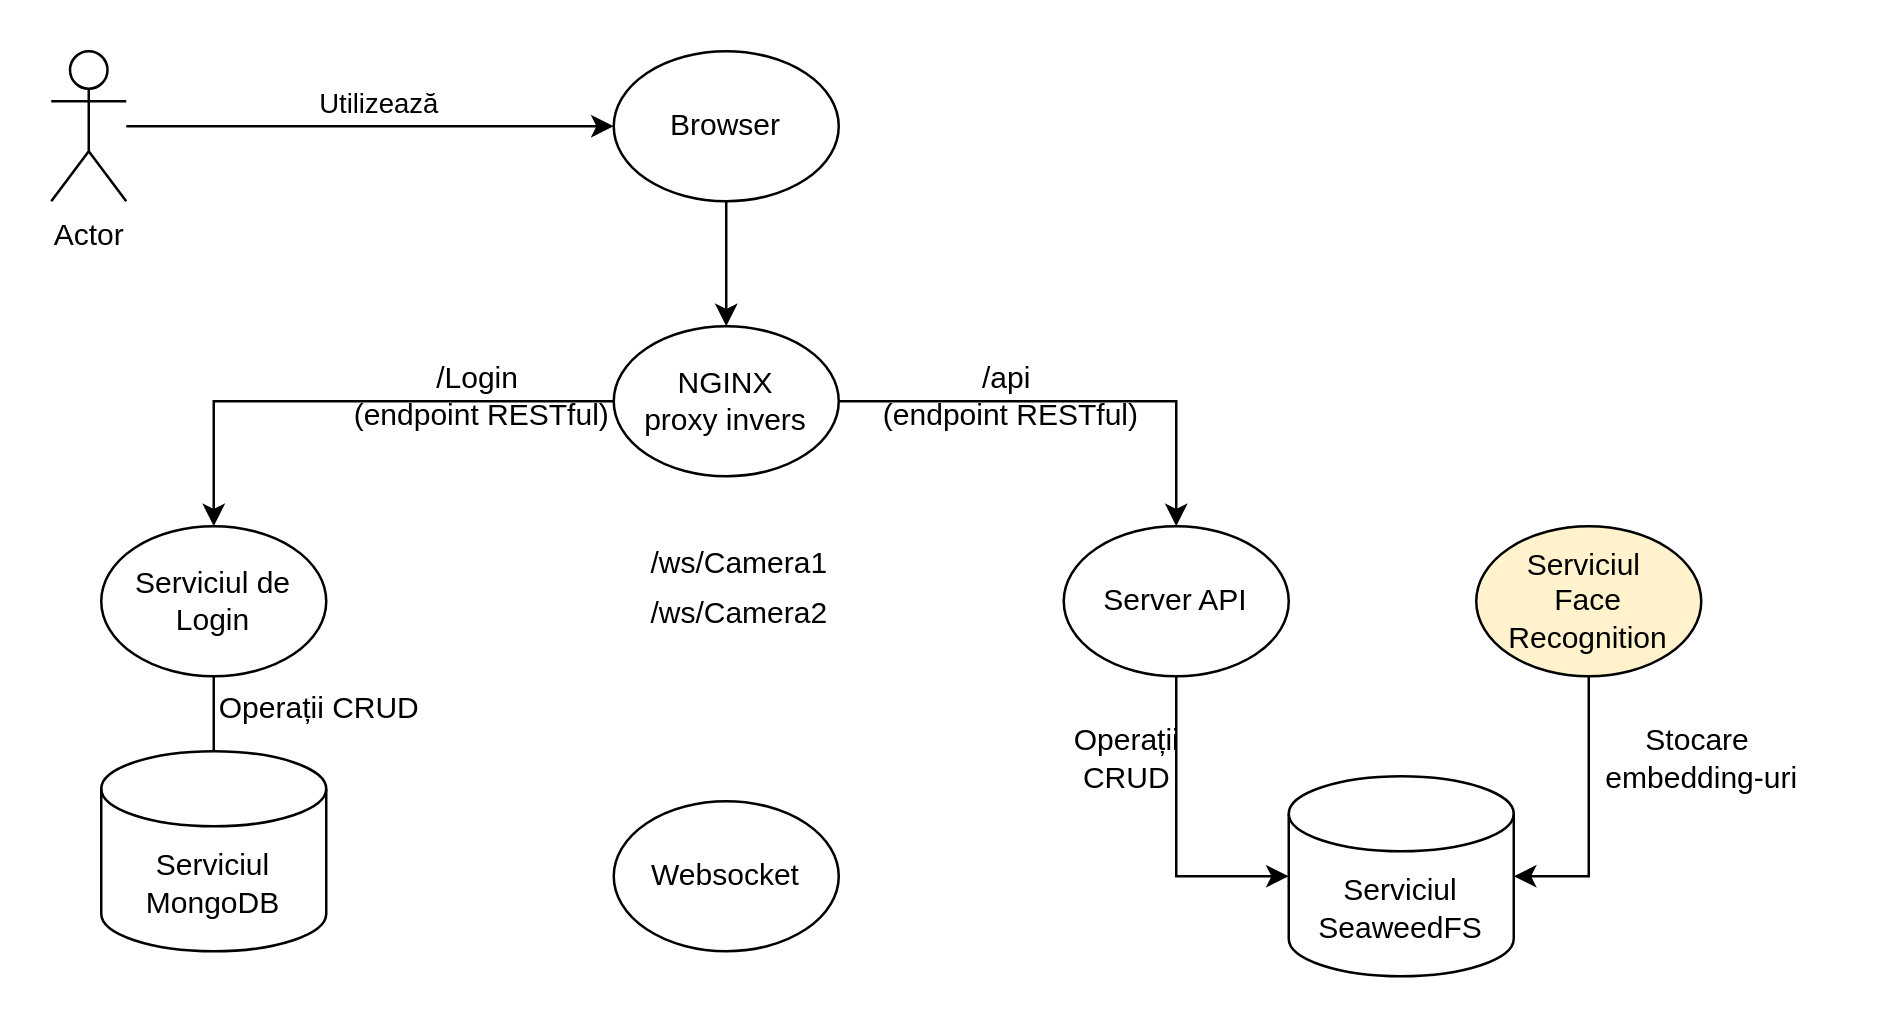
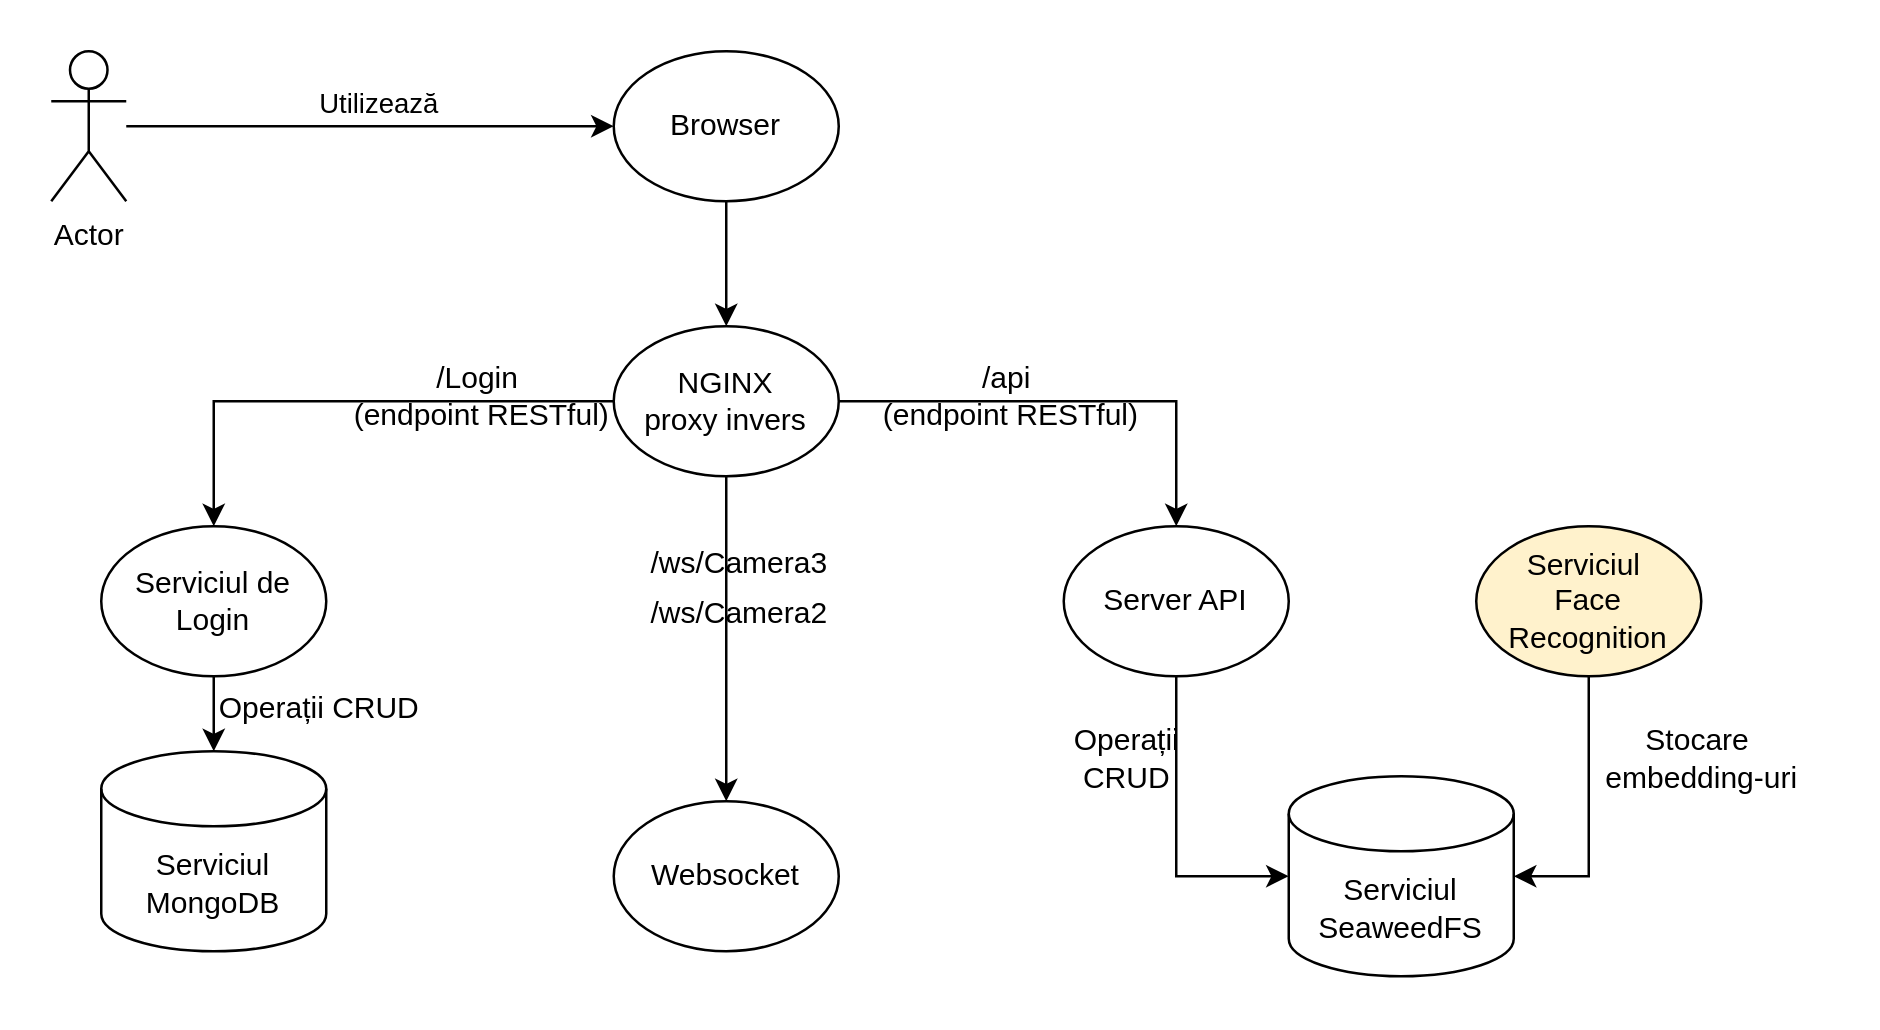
node "/ws/Camera1": label "/ws/Camera1" -> "/ws/Camera3"
edge "NGINX proxy invers" -> "Websocket": added
edge "Serviciul de Login" -- "Serviciul MongoDB": arrowhead none -> classic
